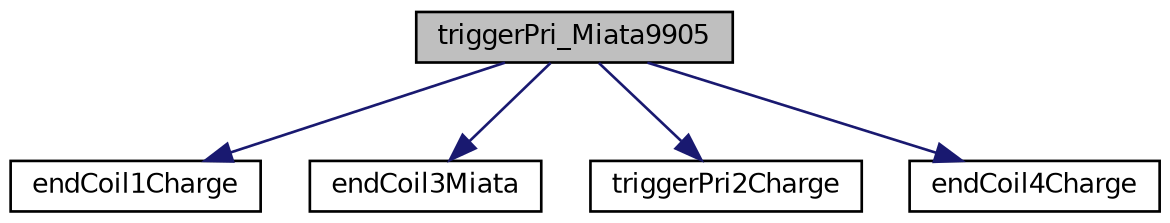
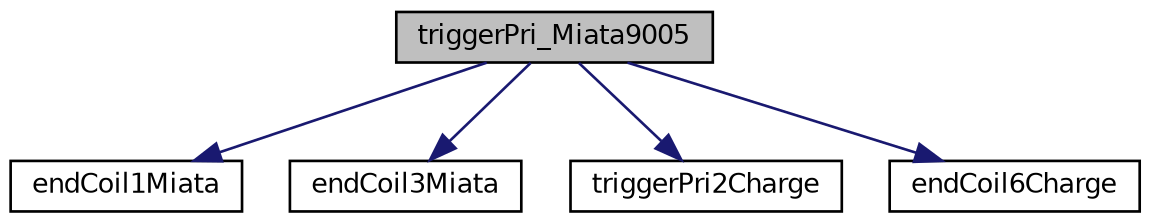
node "triggerPri_Miata9905": label "triggerPri_Miata9905" -> "triggerPri_Miata9005"
node "endCoil1Charge": label "endCoil1Charge" -> "endCoil1Miata"
node "endCoil4Charge": label "endCoil4Charge" -> "endCoil6Charge"
